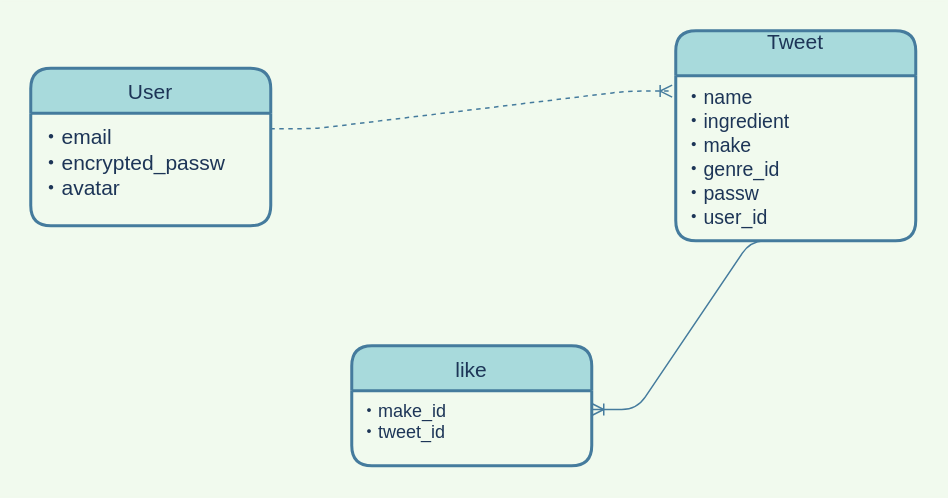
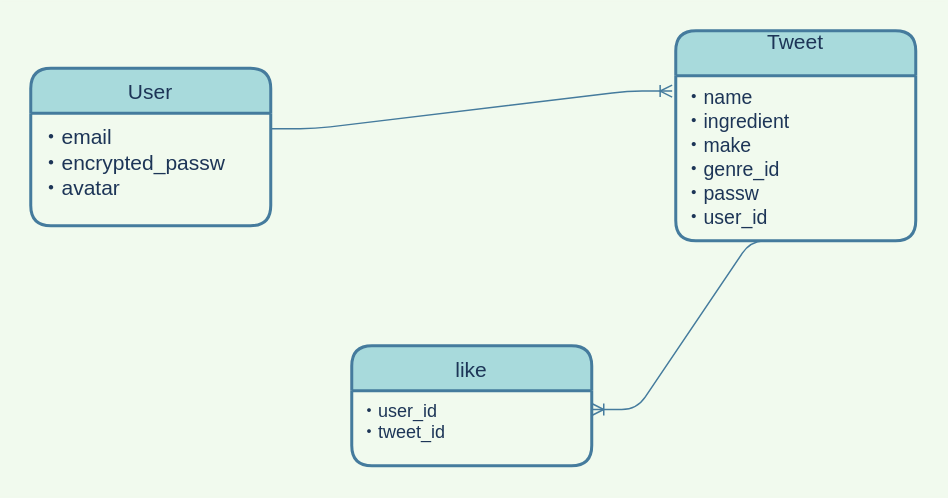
edge "・email ・encrypted_passw ・avatar" -> "・name ・ingredient ・make ・genre_id ・passw ・user_id": style dashed -> solid
node "・make_id ・tweet_id": label "・make_id ・tweet_id" -> "・user_id ・tweet_id"
